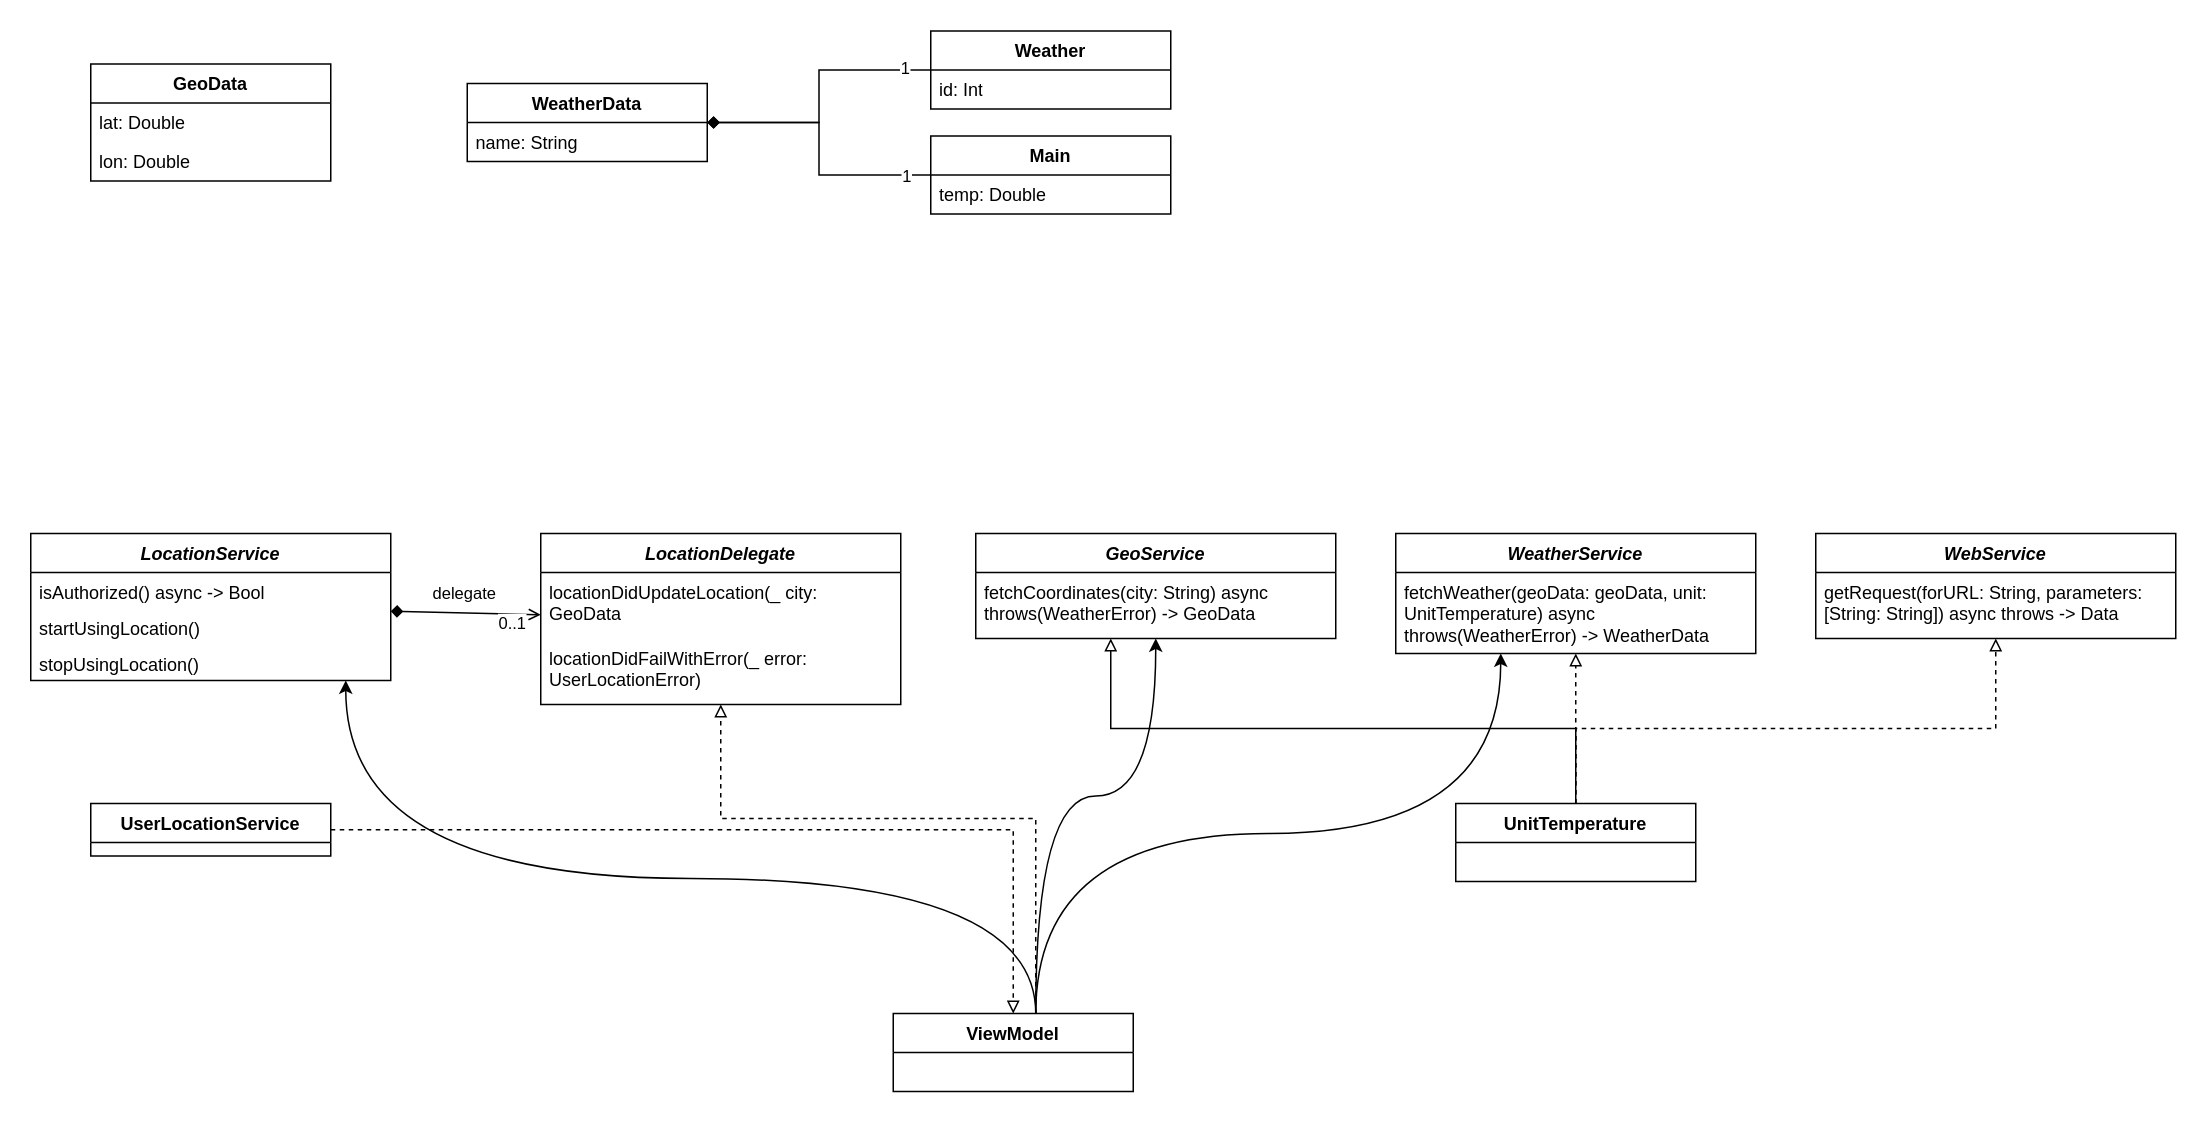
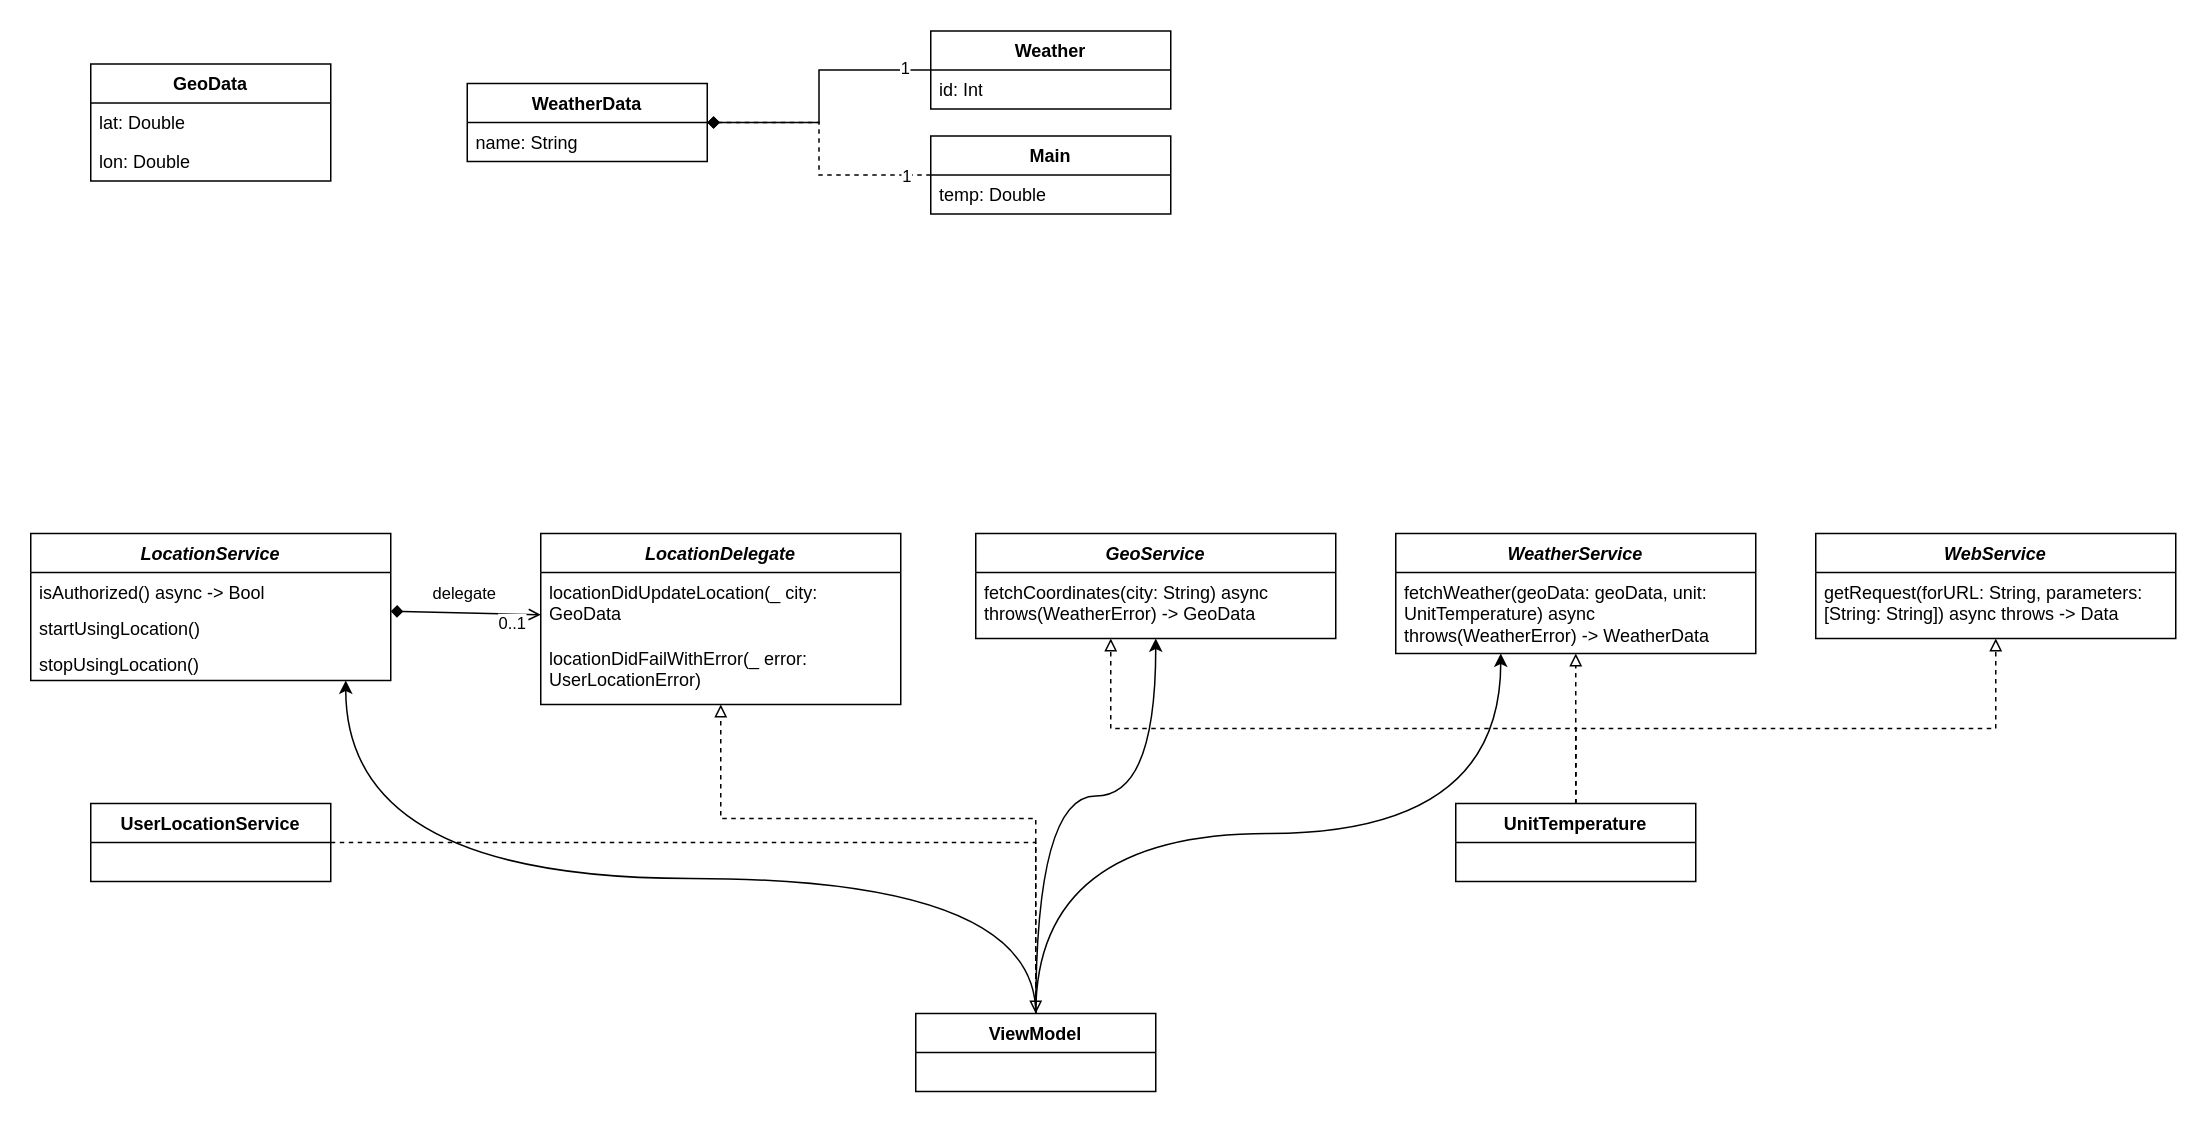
edge "Main" -> "WeatherData": style solid -> dashed
edge "UnitTemperature" -> "GeoService": style solid -> dashed
node "UserLocationService": size 240x53 -> 240x78
node "ViewModel": moved (1013, 1052) -> (1036, 1052)
